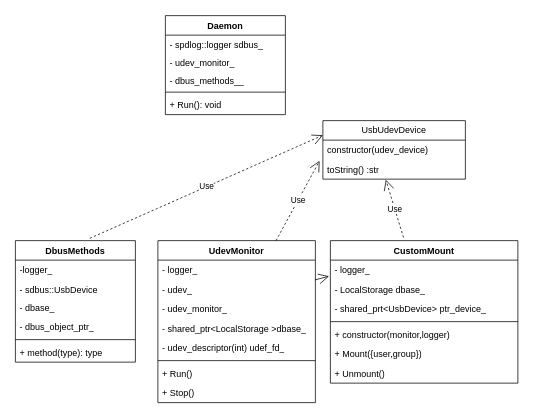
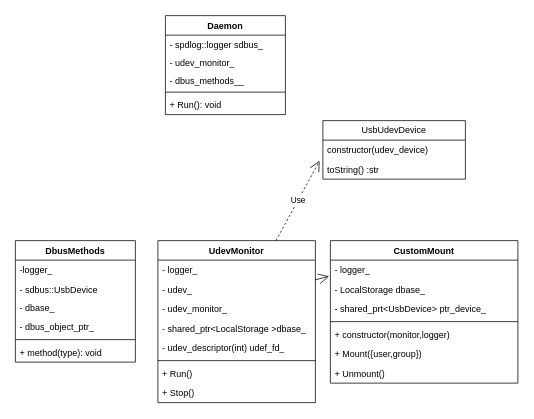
edge "DbusMethods" -> "UsbUdevDevice": removed, label "Use"
edge "CustomMount" -> "toString() :str": removed, label "Use"
node "+ method(type): type": label "+ method(type): type" -> "+ method(type): void"
